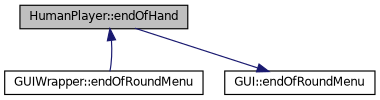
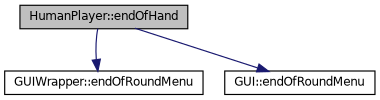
edge "GUIWrapper::endOfRoundMenu" -> "HumanPlayer::endOfHand": reversed
